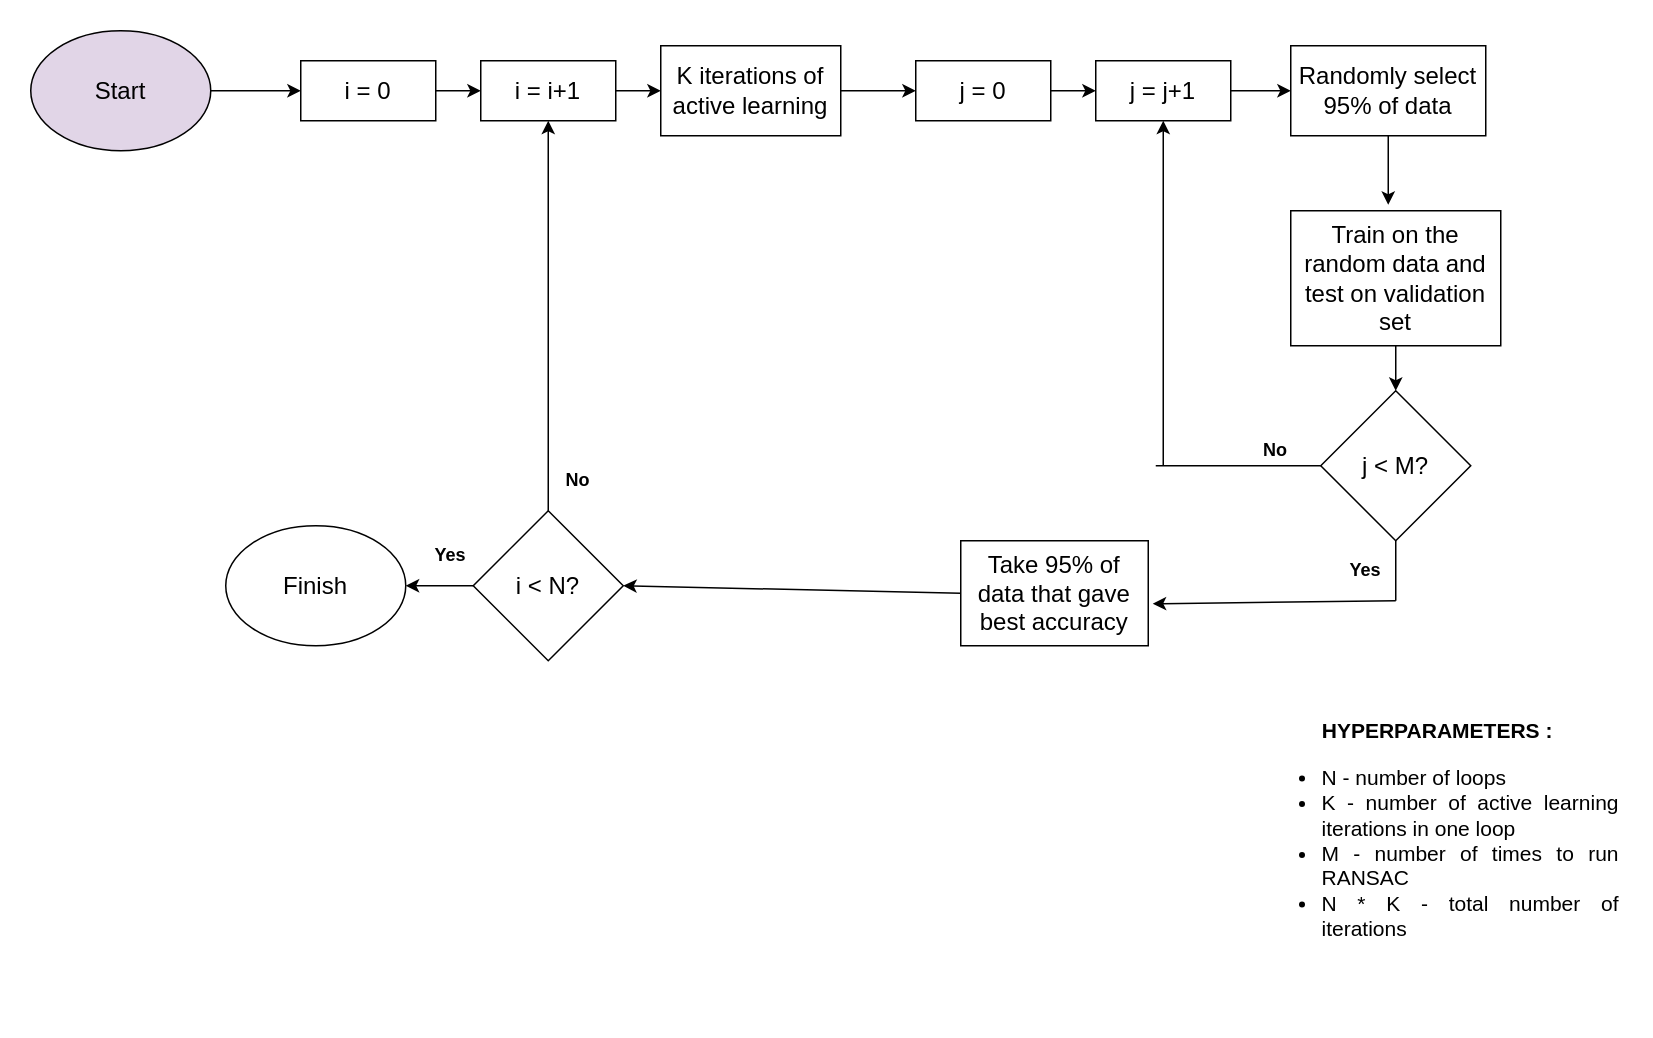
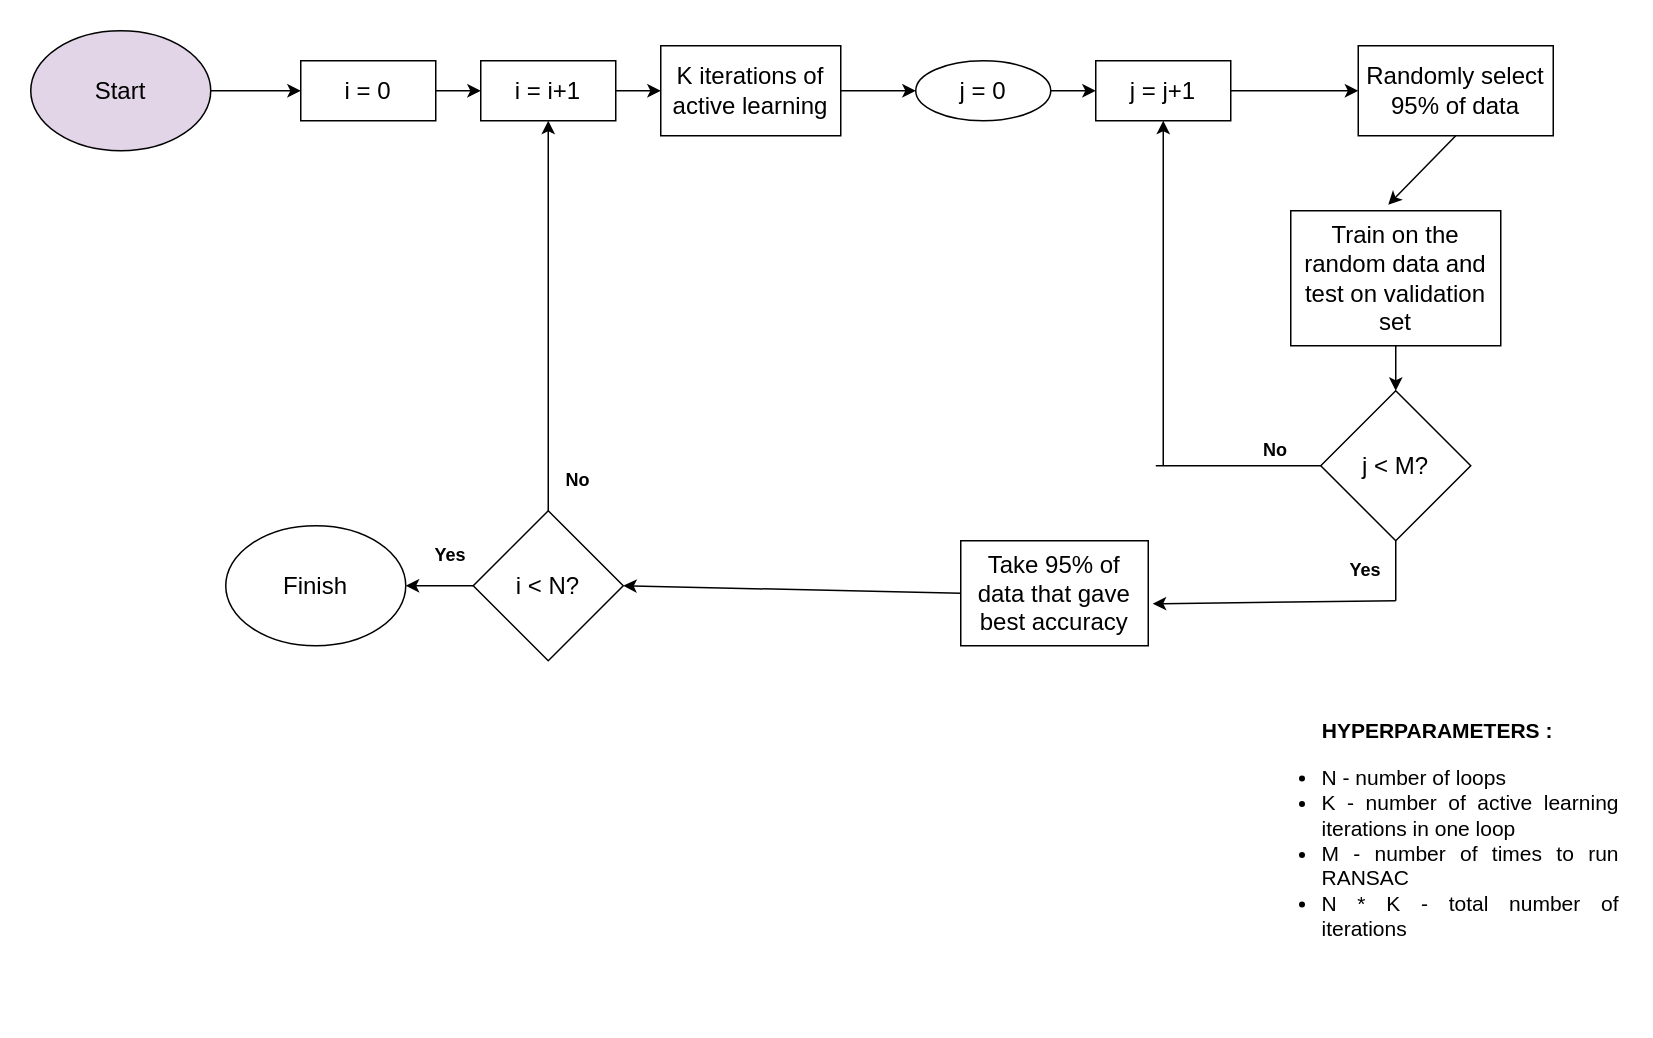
node "j = 0": shape rectangle -> ellipse
node "Randomly select 95% of data": moved (1388, 91) -> (1456, 91)
